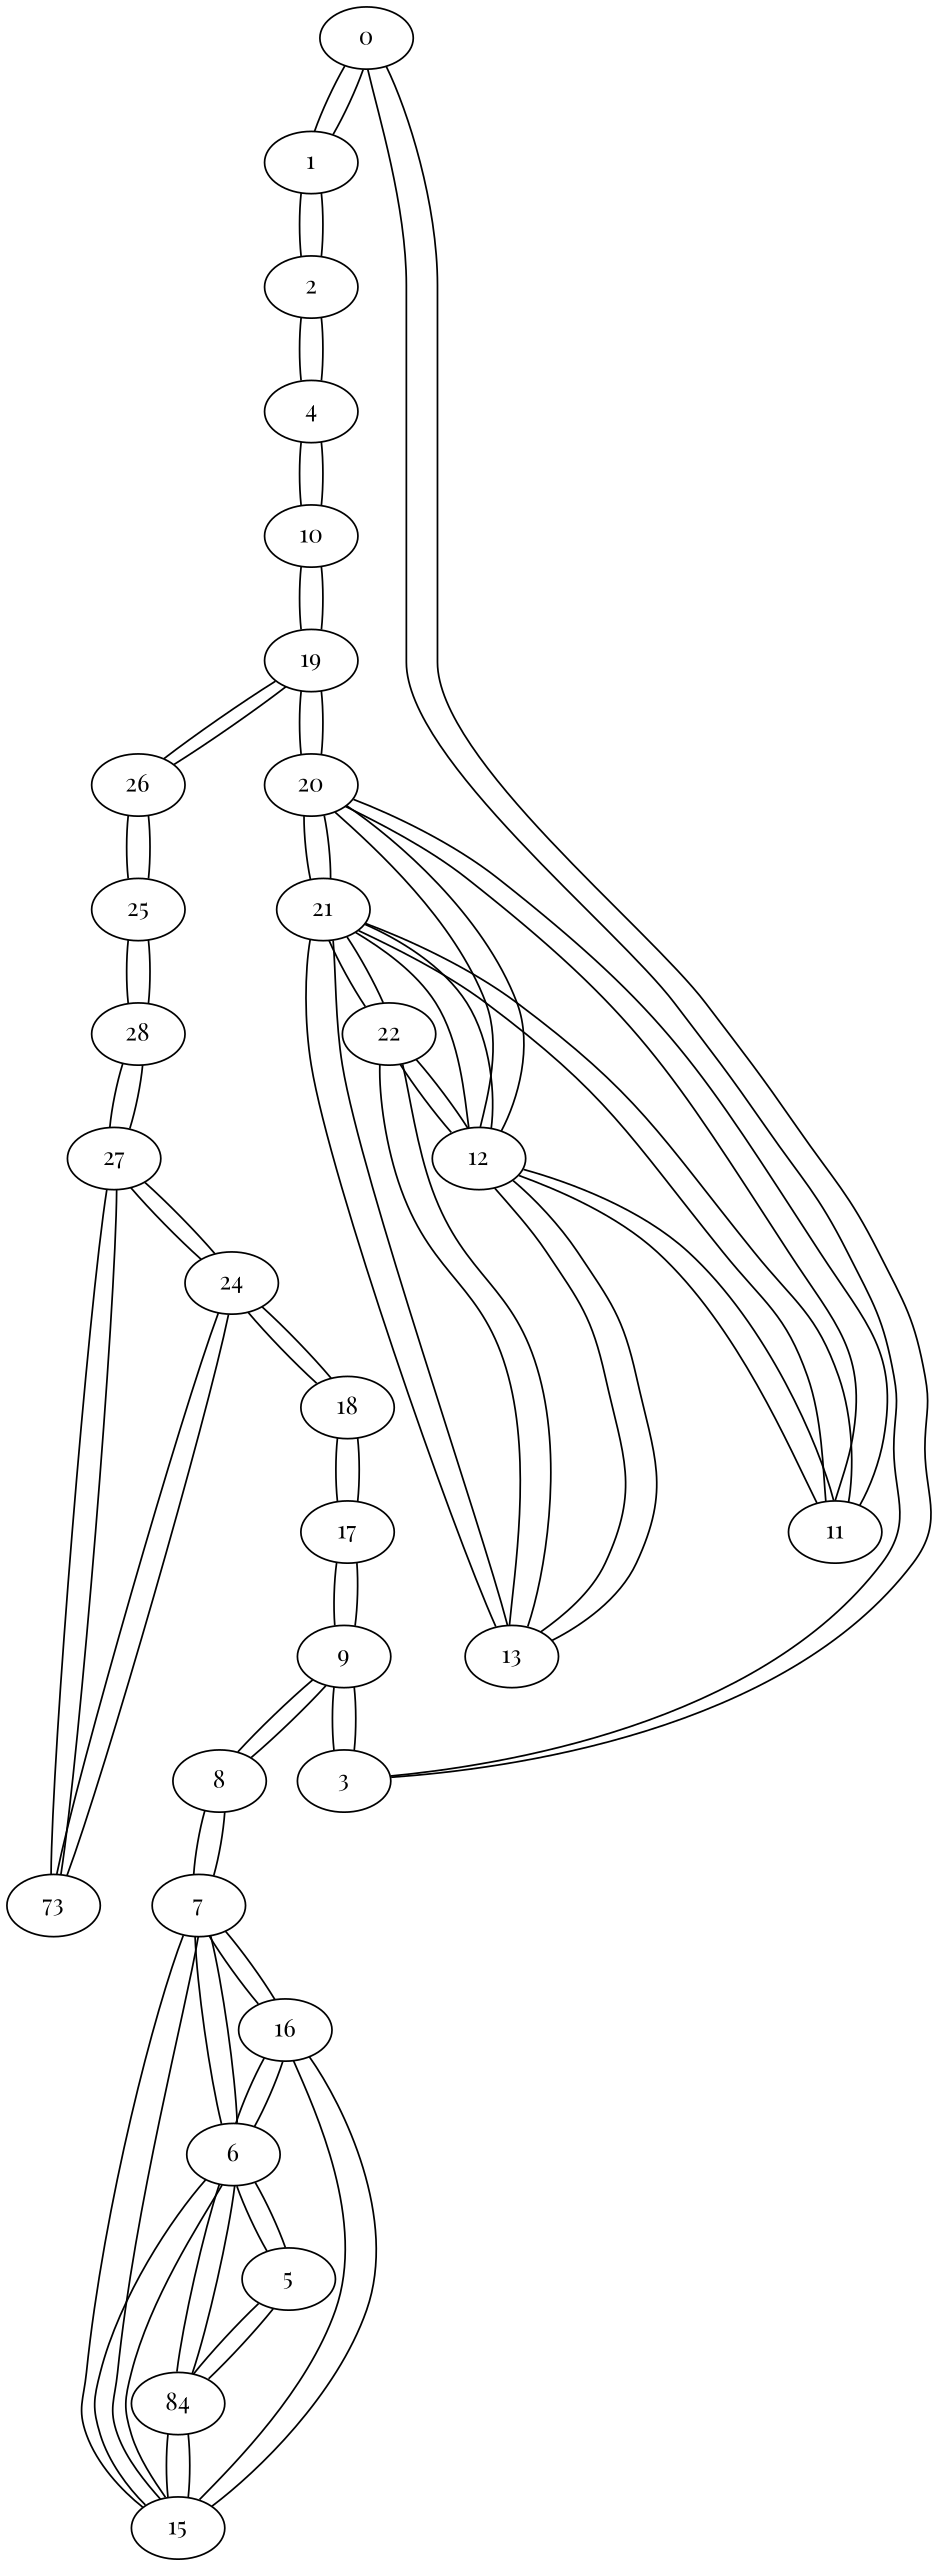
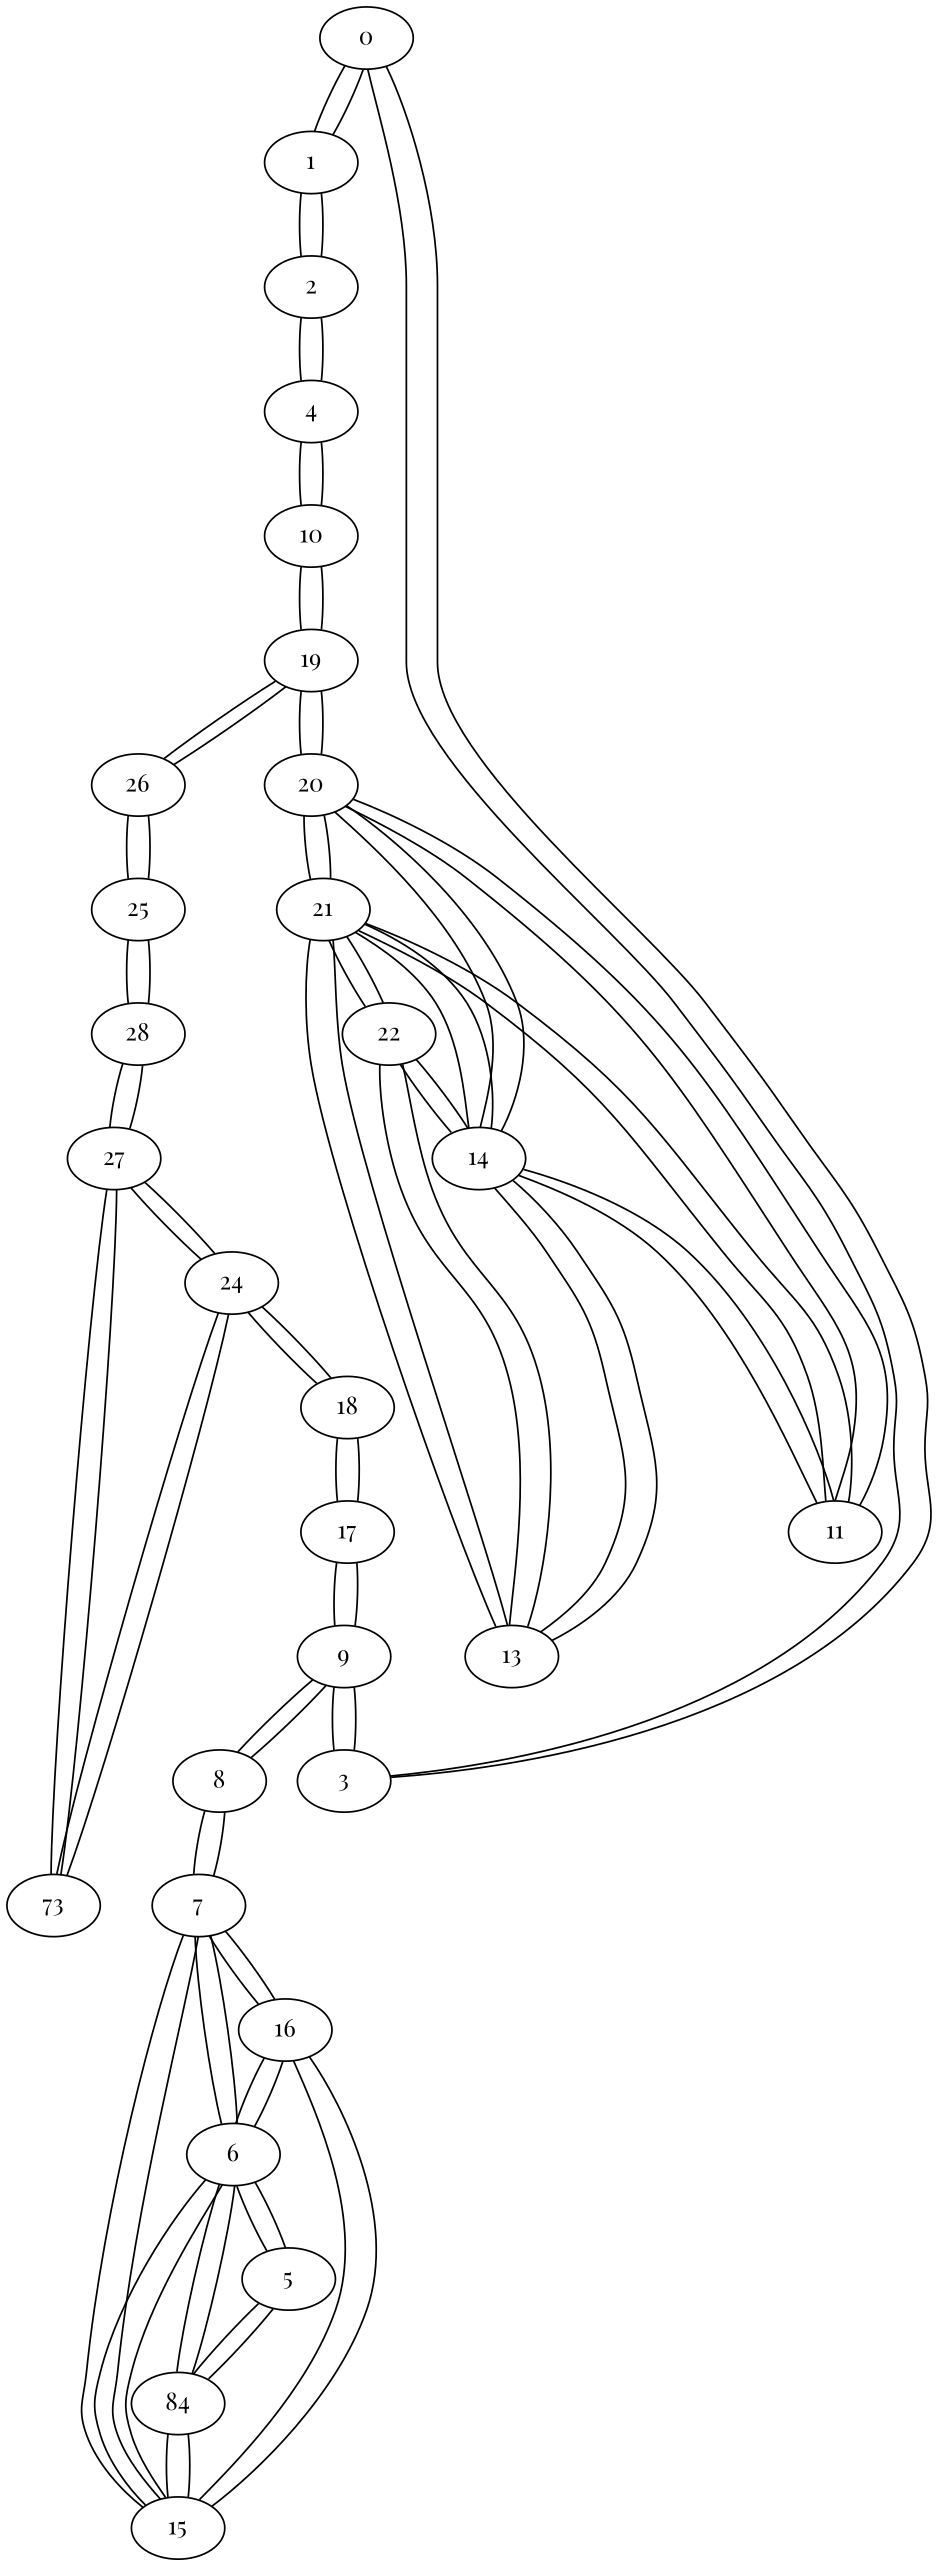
node "12": label "12" -> "14"
